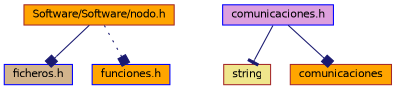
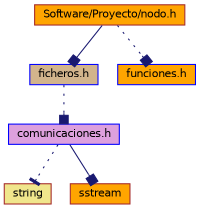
node "Software/Software/nodo.h": label "Software/Software/nodo.h" -> "Software/Proyecto/nodo.h"
edge "comunicaciones.h" -> "string": style solid -> dotted
node "comunicaciones": label "comunicaciones" -> "sstream"
edge "ficheros.h" -> "comunicaciones.h": added
